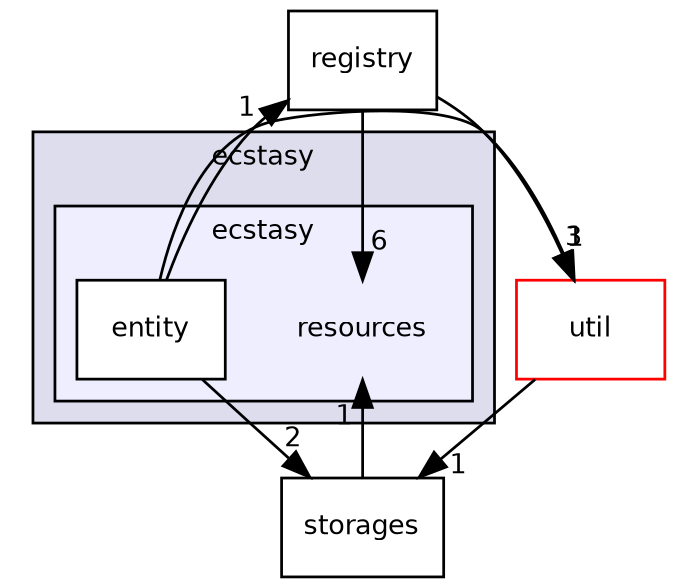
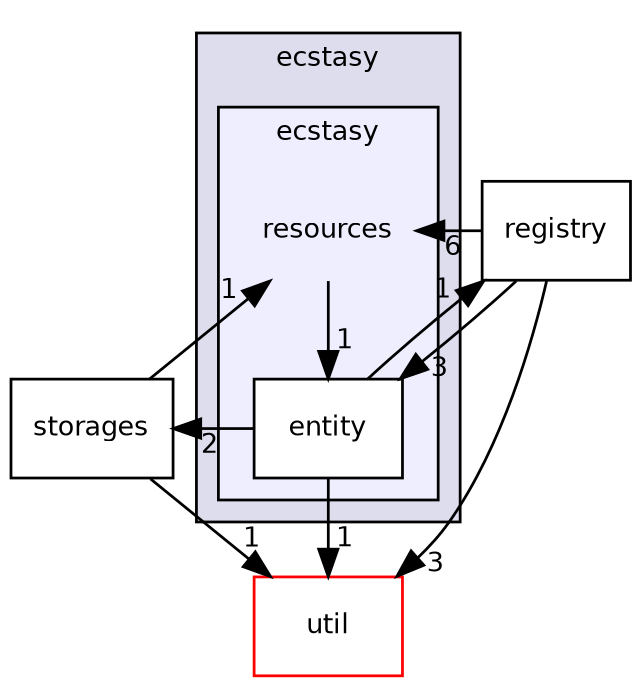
edge "resources" -> "entity": added
edge "registry" -> "entity": added
edge "util" -> "storages": reversed
